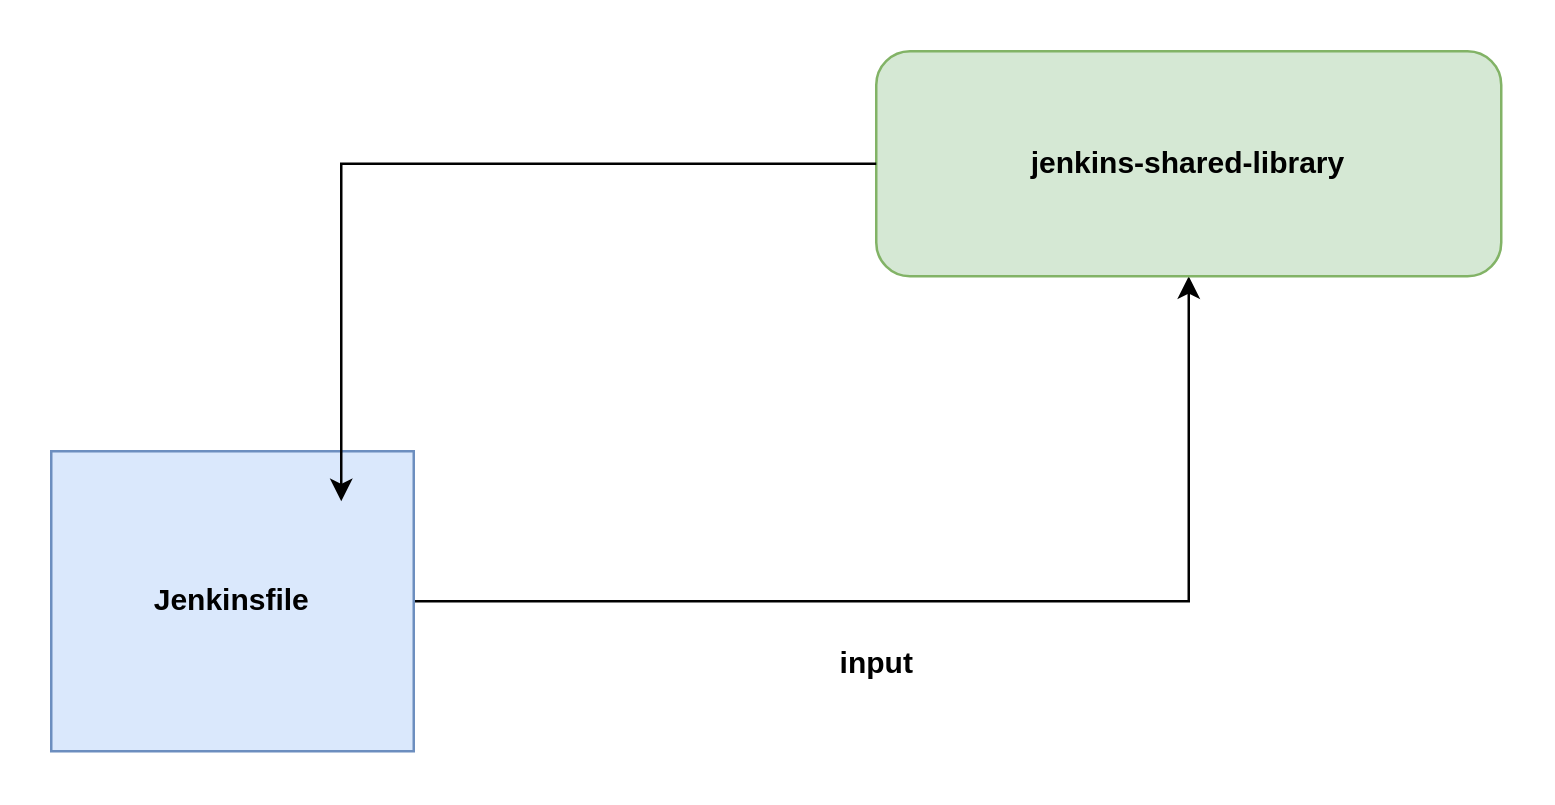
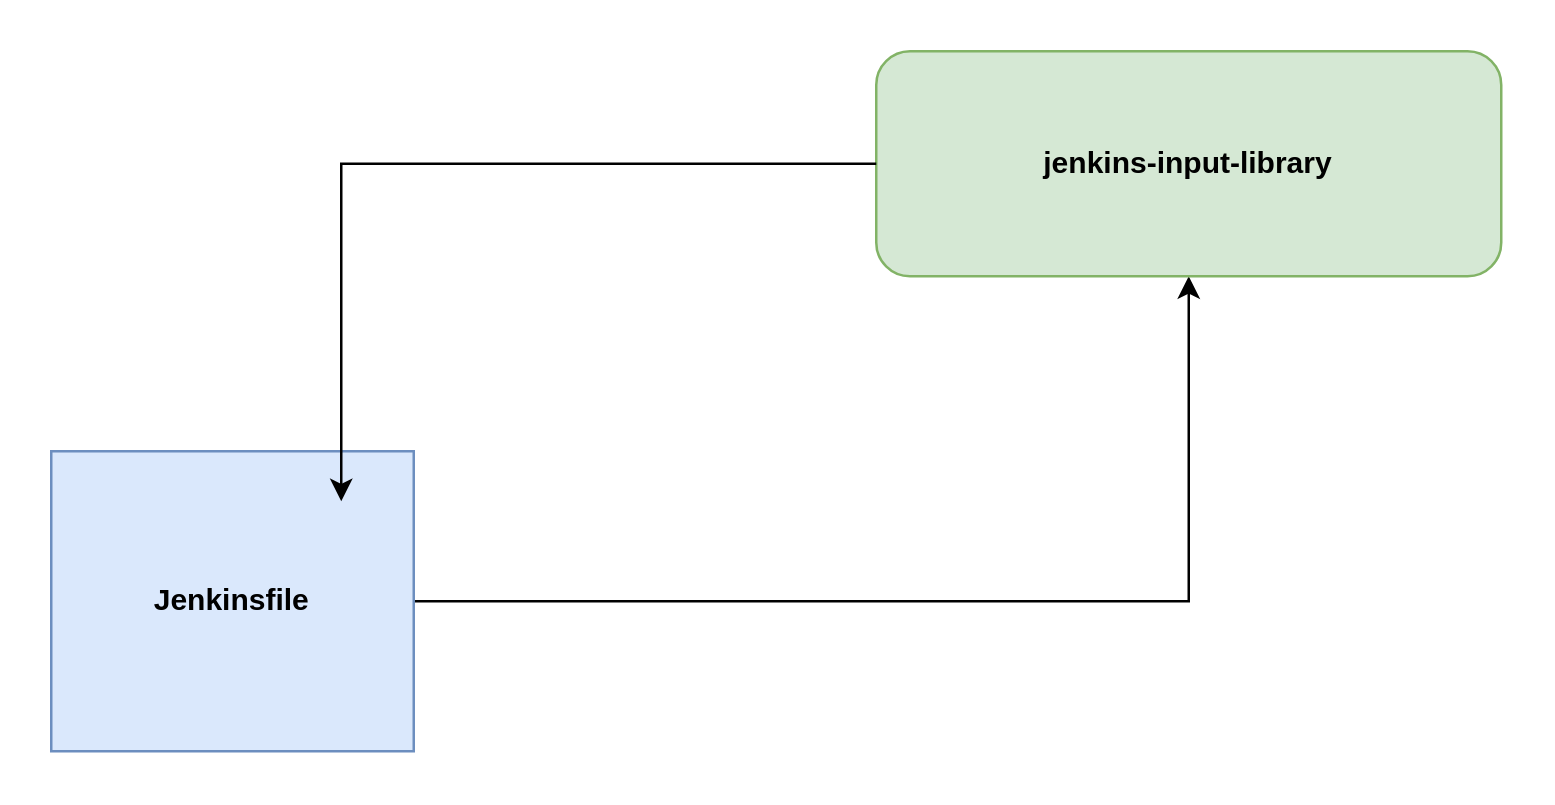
node "jenkins-shared-library": label "jenkins-shared-library" -> "jenkins-input-library"
node "input": removed
